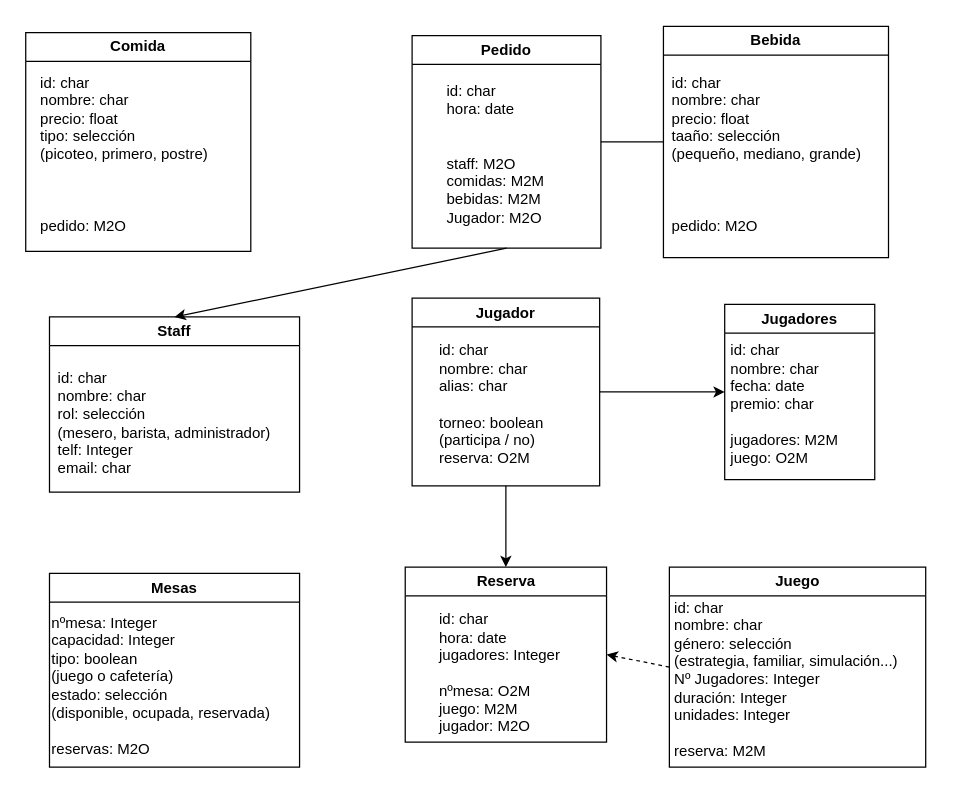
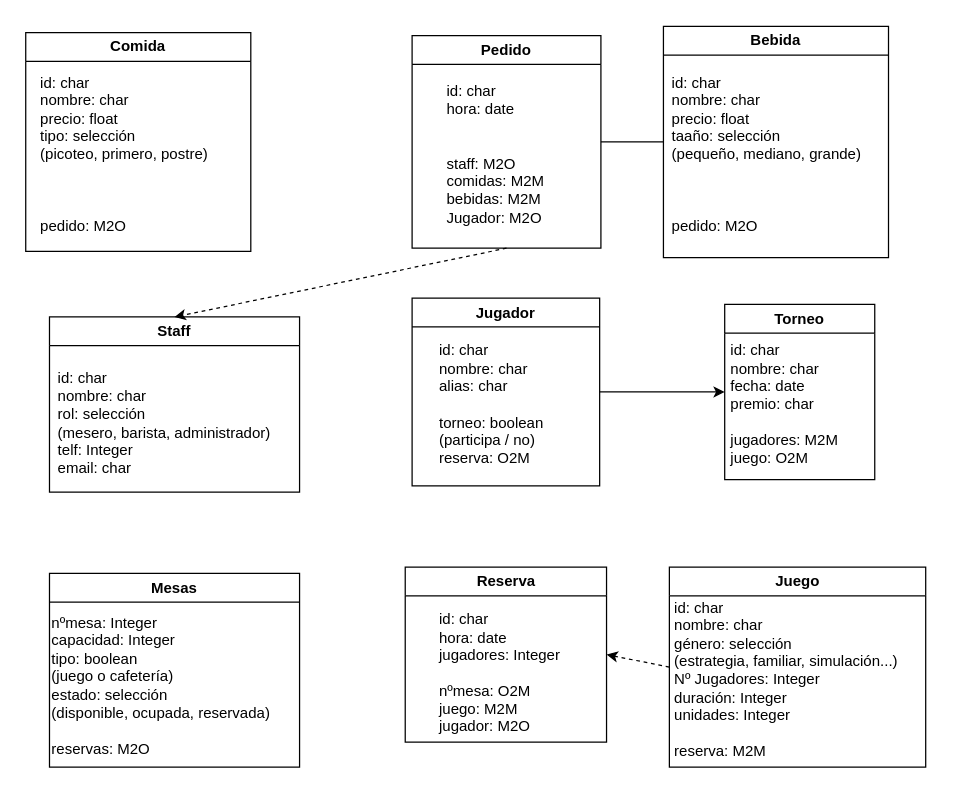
edge "Pedido" -> "Staff": style solid -> dashed
node "Jugadores": label "Jugadores" -> "Torneo"
edge "Jugador" -> "Reserva": removed
